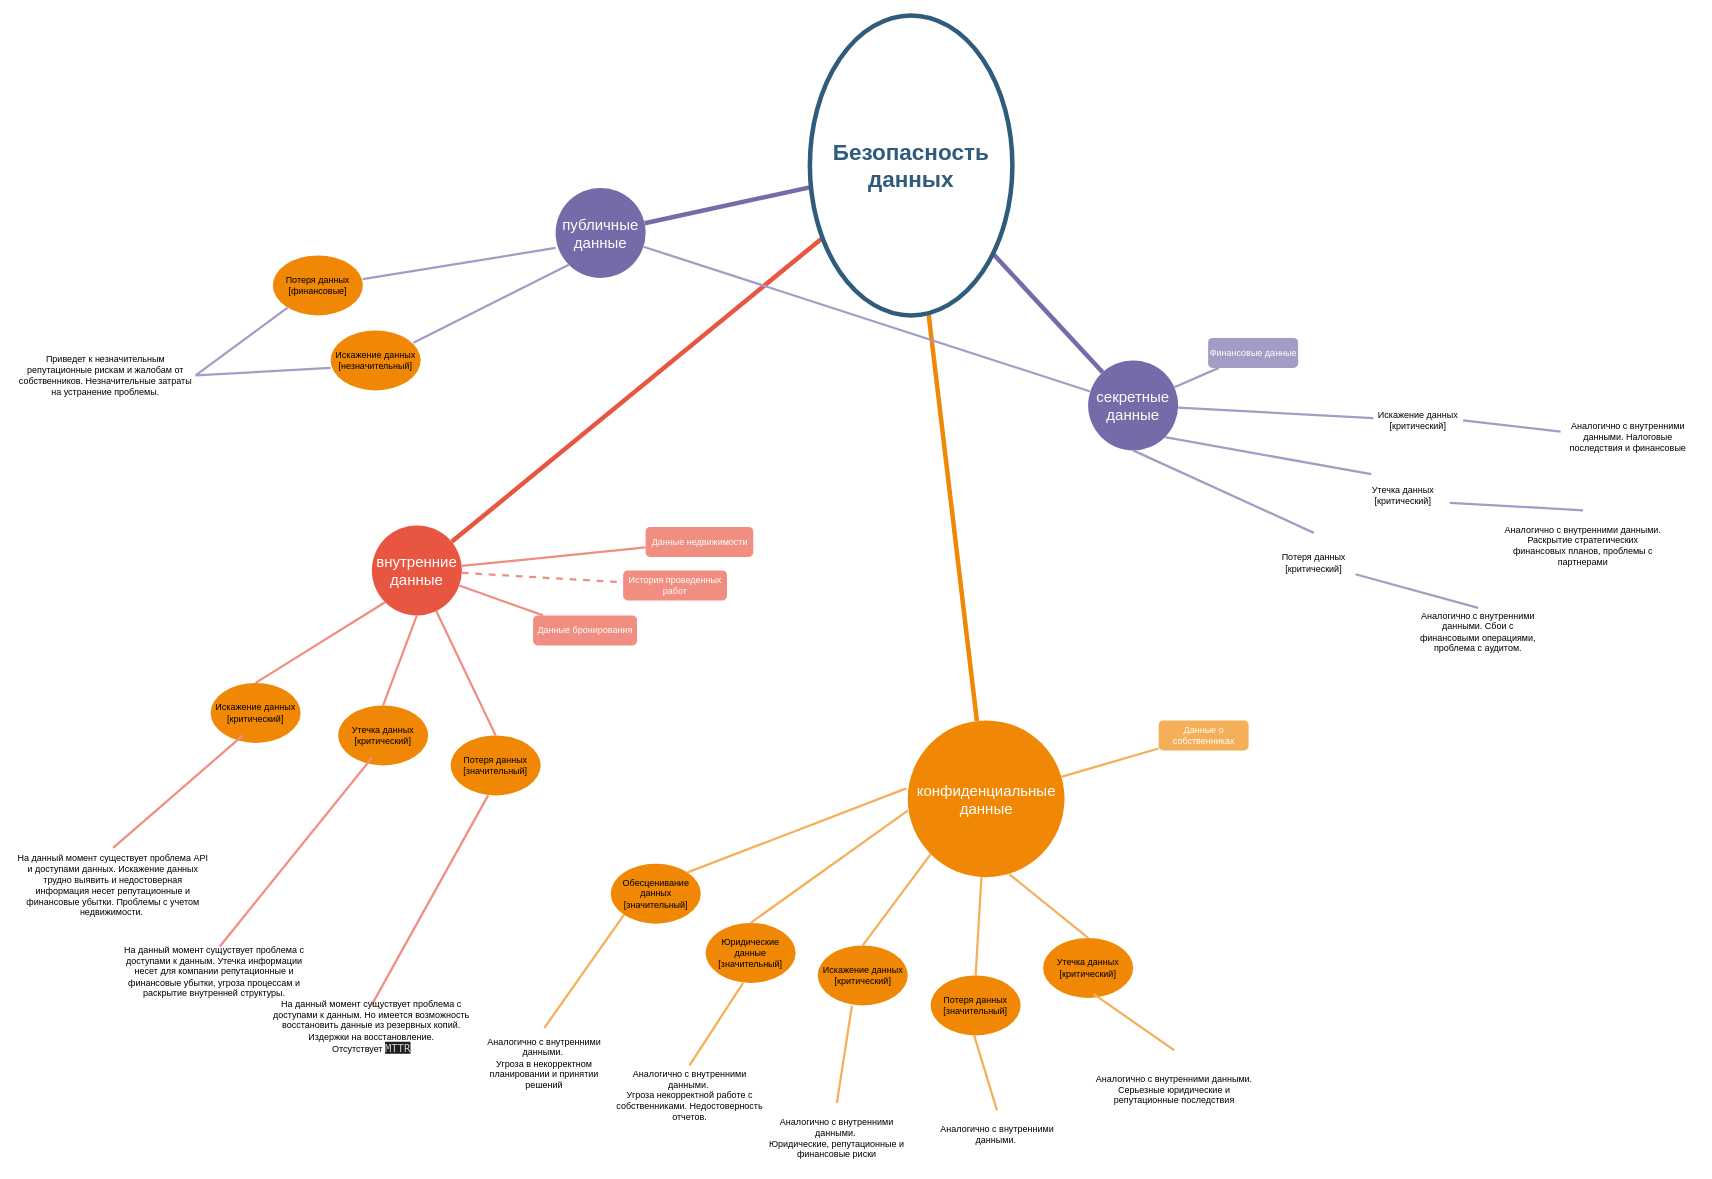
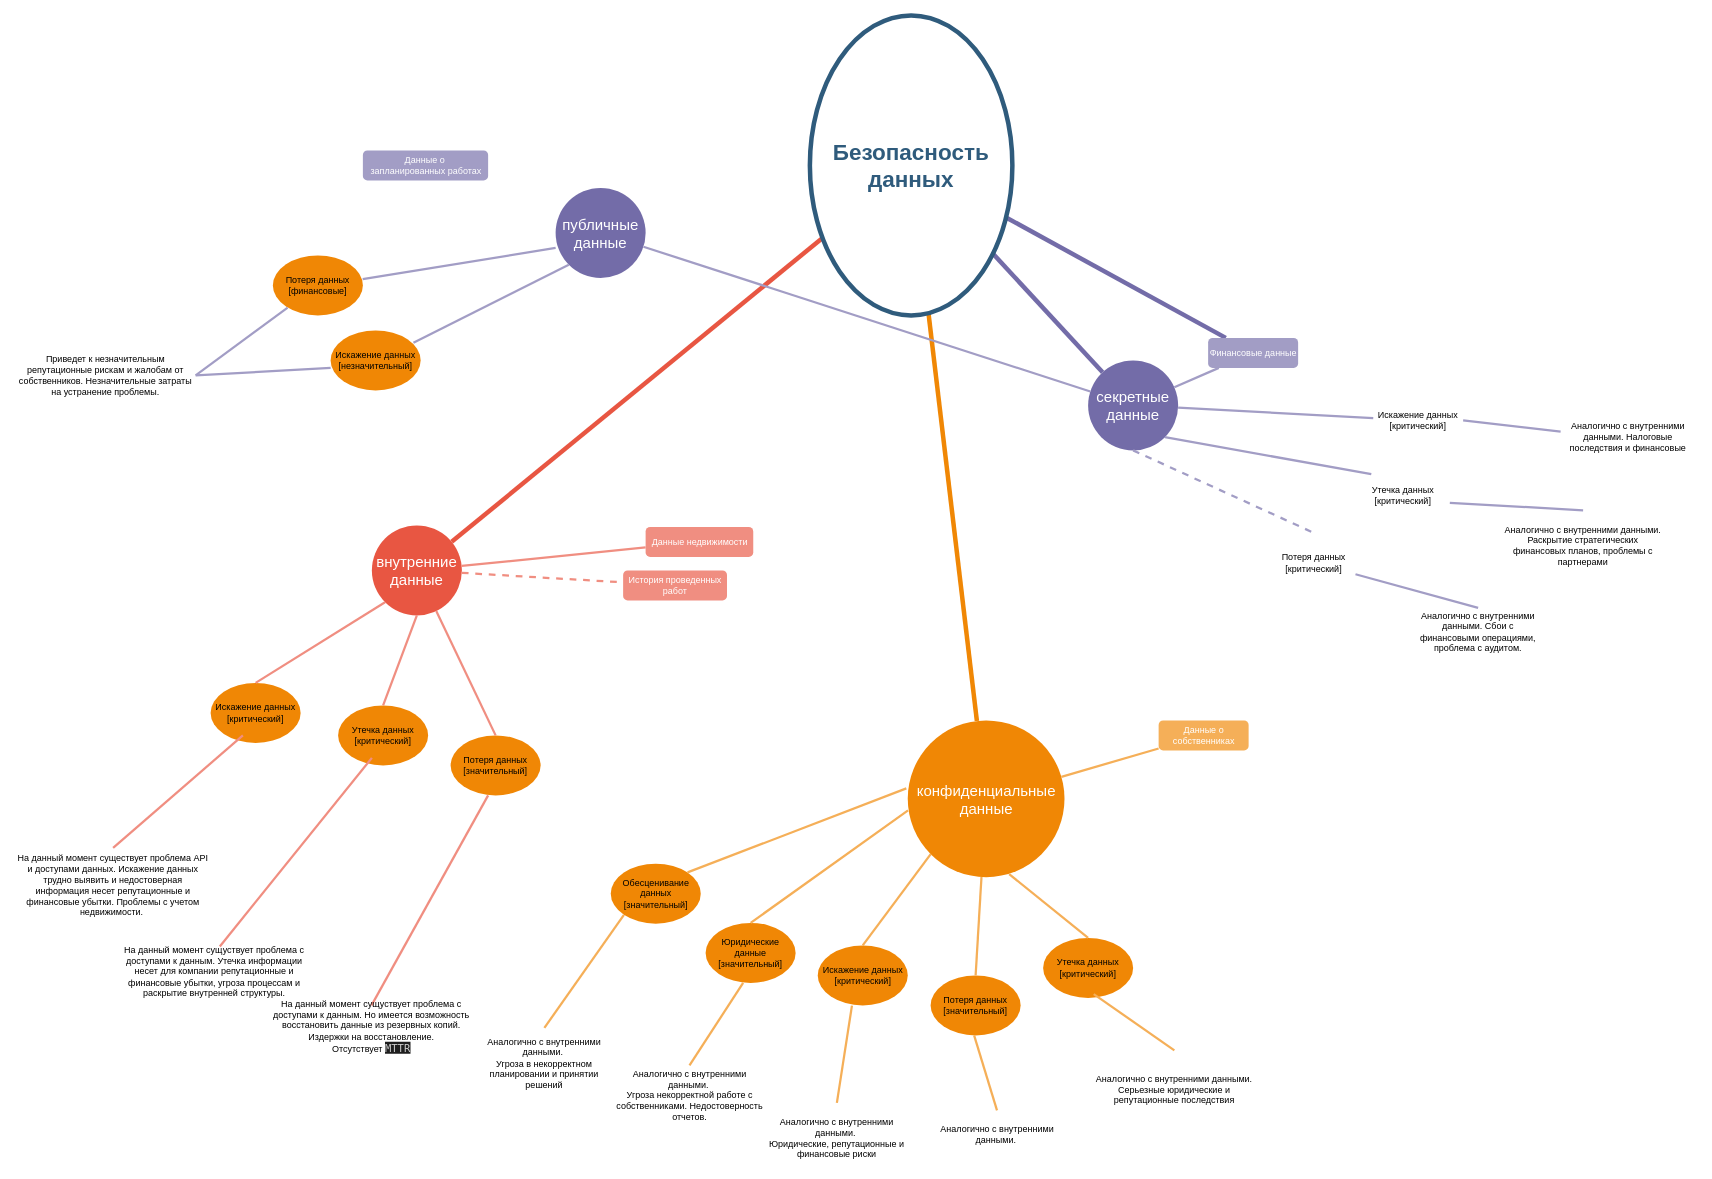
node "Данные о запланированных работах": added
edge "Безопасность данных" -- "публичные данные": now "Безопасность данных" -- "Финансовые данные"
edge "секретные данные" -- "Потеря данных [критический]": style solid -> dashed
edge "внутренние данные" -- "Данные бронирования": removed
node "Данные бронирования": removed
